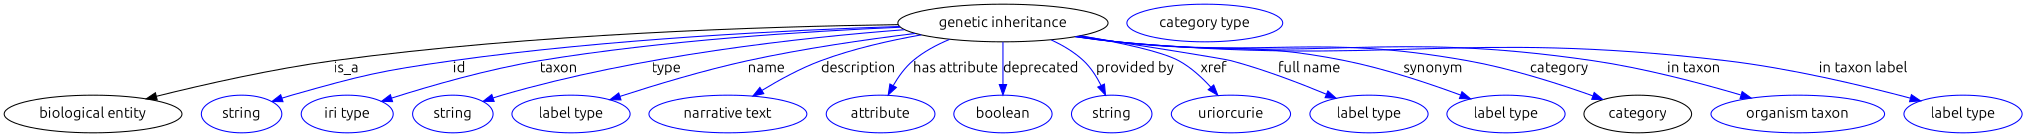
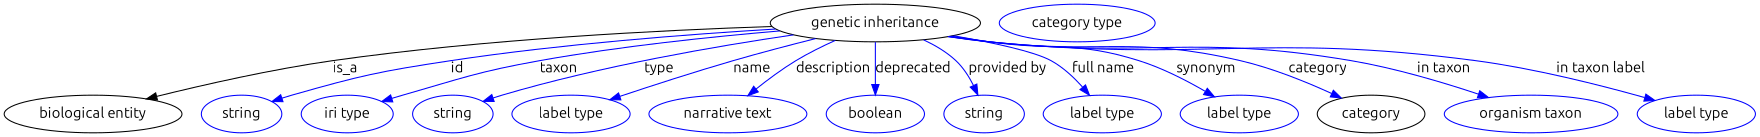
node "attribute": removed
node "uriorcurie": removed
